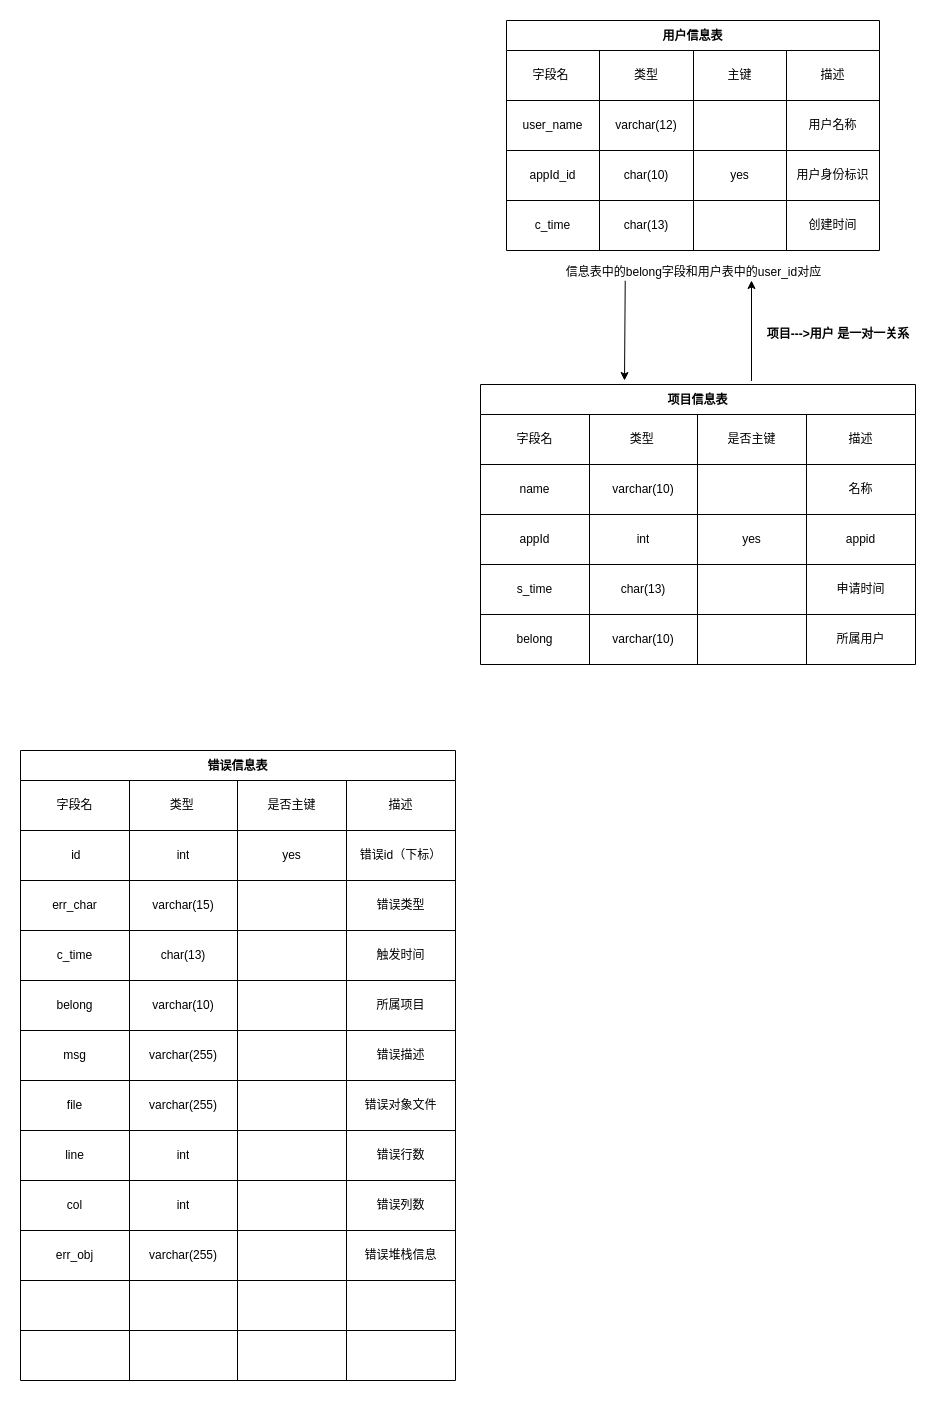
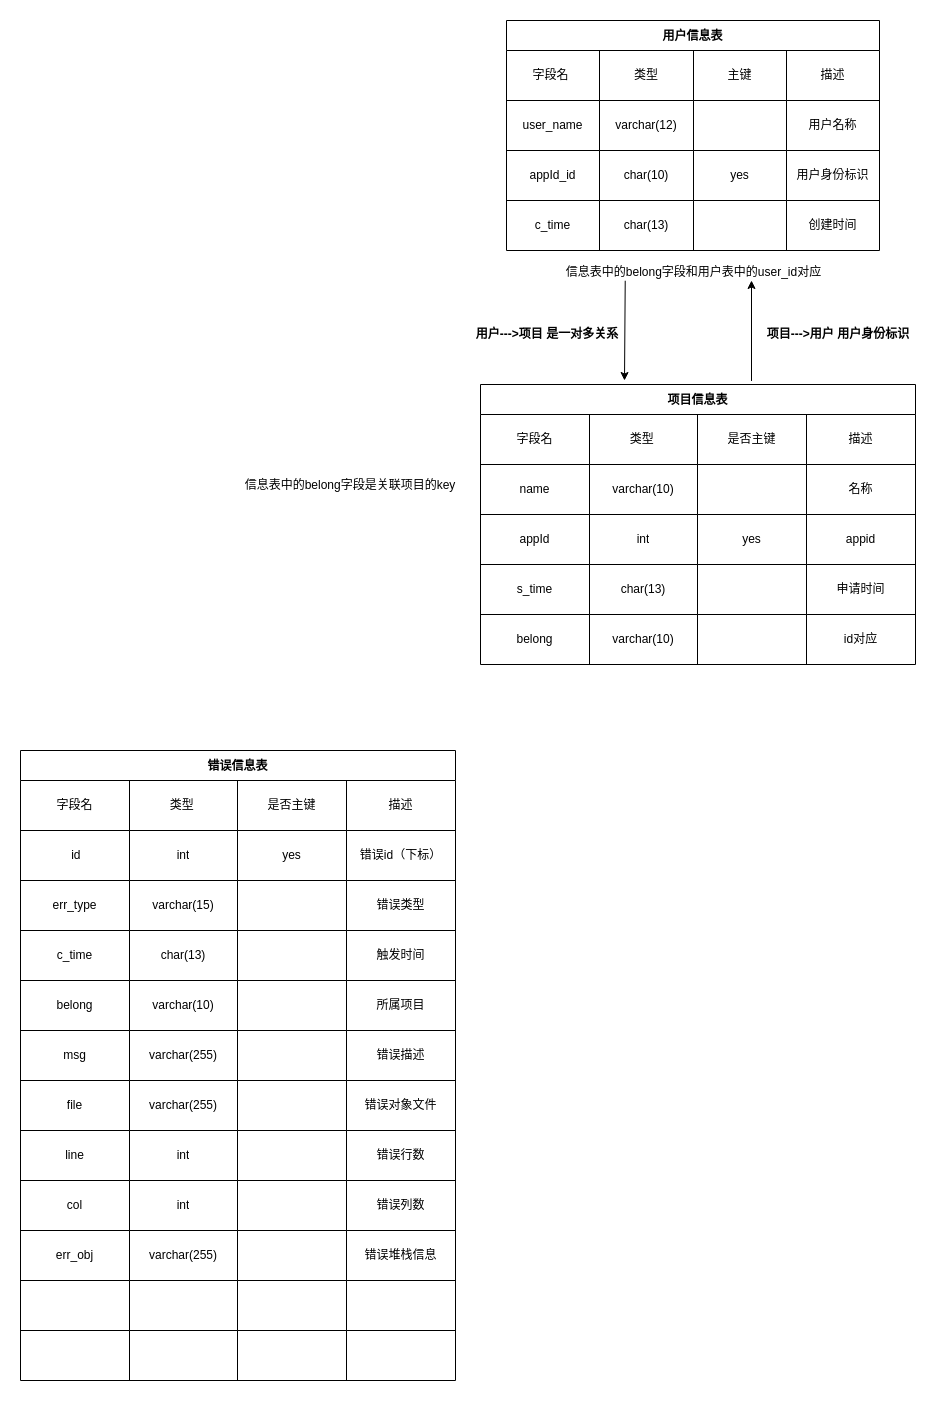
node "用户--->项目 是一对多关系": added
node "项目--->用户 是一对一关系": label "项目--->用户 是一对一关系" -> "项目--->用户 用户身份标识"
node "信息表中的belong字段是关联项目的key": added
node "所属用户": label "所属用户" -> "id对应"
node "err_char": label "err_char" -> "err_type"
